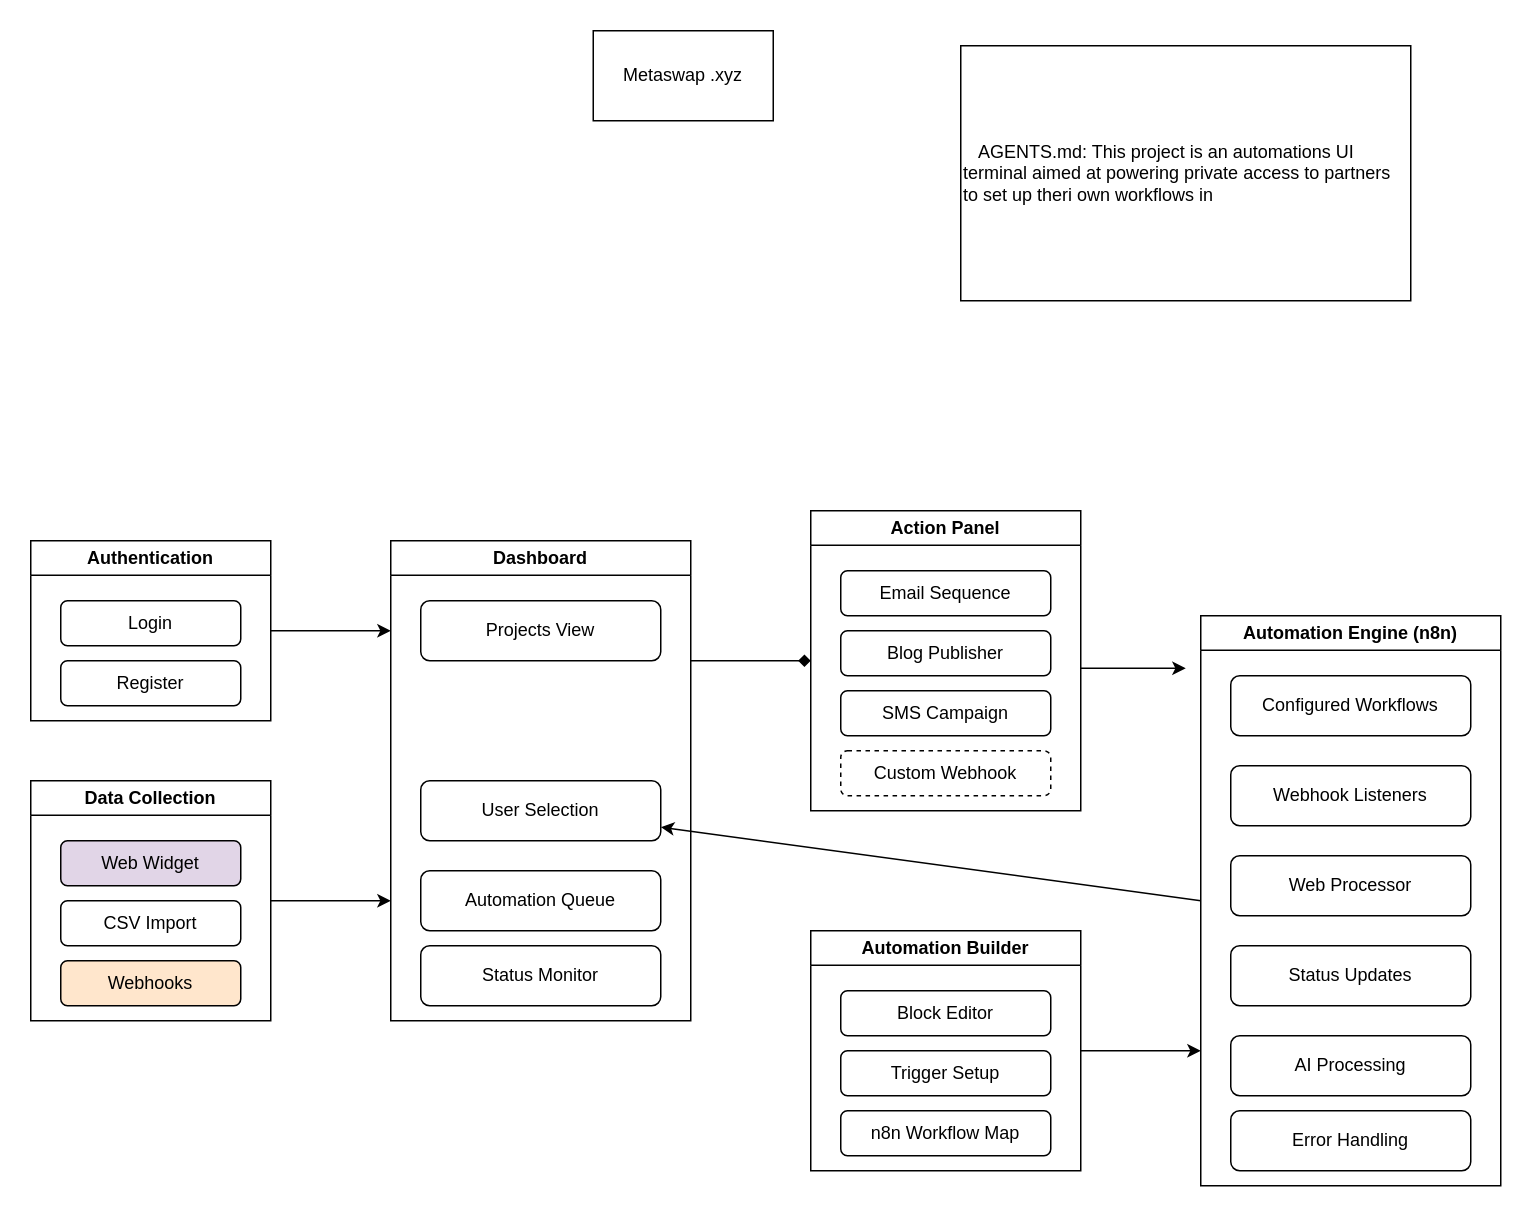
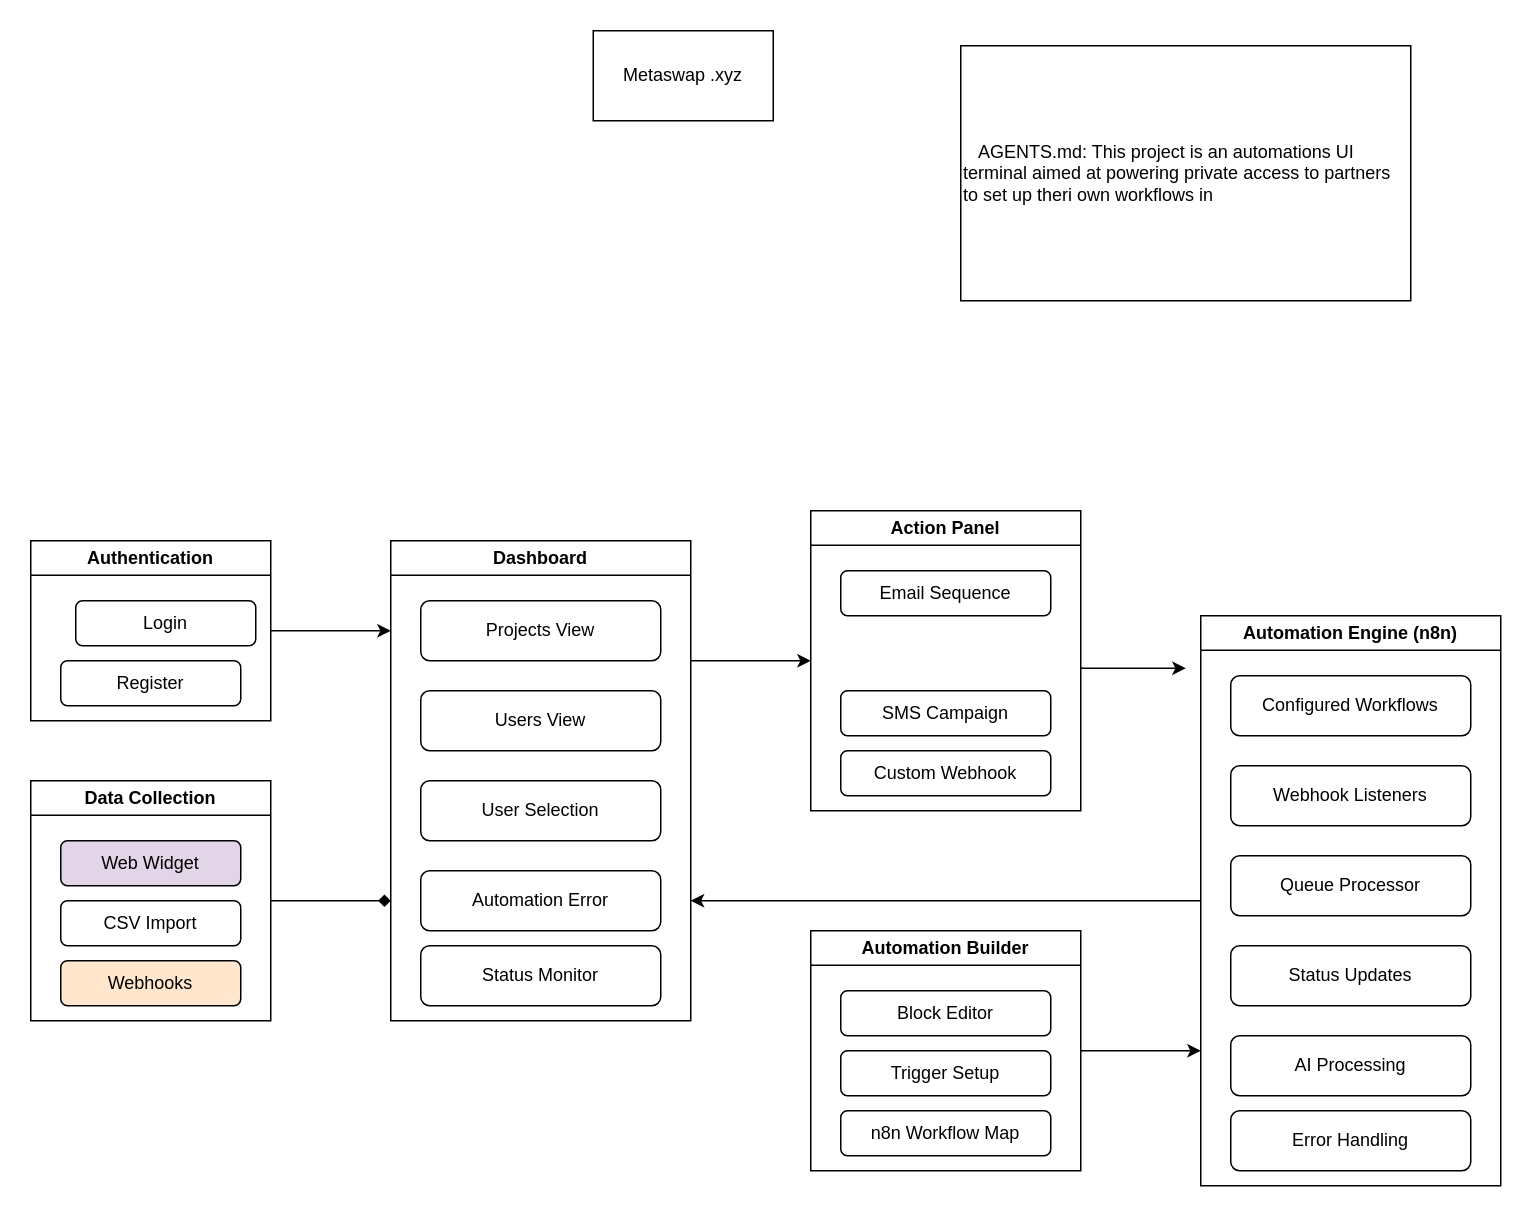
node "Login": moved (151, 623) -> (166, 623)
node "Blog Publisher": removed
edge "Dashboard" -> "Action Panel": arrowhead diamond -> classic
node "Users View": added
node "Custom Webhook": style dashed -> solid
edge "Automation Engine (n8n)" -> "User Selection": now "Automation Engine (n8n)" -> "Dashboard"
node "Web Processor": label "Web Processor" -> "Queue Processor"
edge "Data Collection" -> "Dashboard": arrowhead classic -> diamond
node "Automation Queue": label "Automation Queue" -> "Automation Error"
